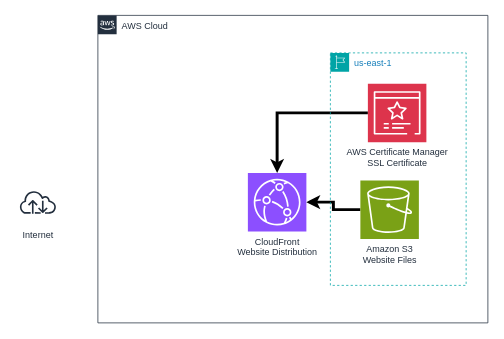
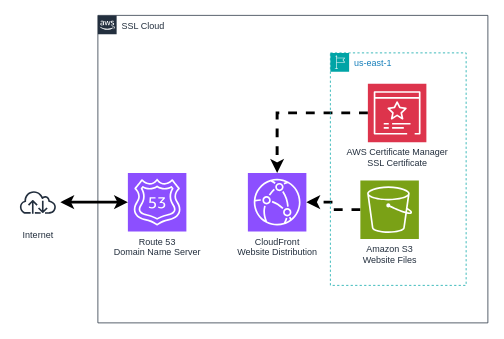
node "AWS Cloud": label "AWS Cloud" -> "SSL Cloud"
edge "AWS Certificate Manager SSL Certificate" -> "CloudFront Website Distribution": style solid -> dashed
edge "Internet" -- "Route 53 Domain Name Server": added
node "Route 53 Domain Name Server": added
edge "Amazon S3 Website Files" -> "CloudFront Website Distribution": style solid -> dashed
